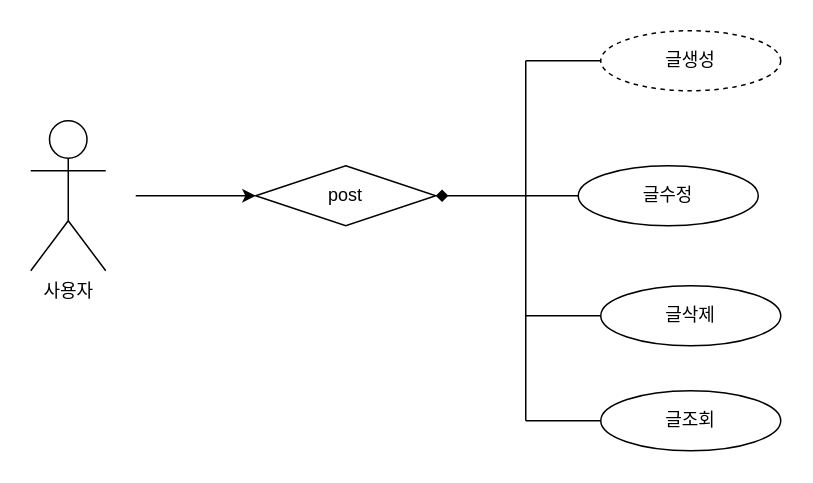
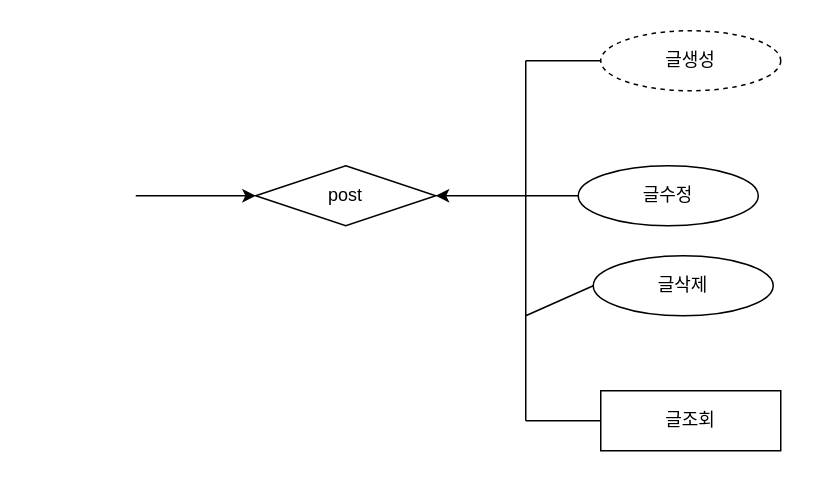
node "사용자": removed
edge "글수정" -> "post": arrowhead diamond -> classic
node "글삭제": moved (691, 316) -> (683, 286)
node "글조회": shape ellipse -> rectangle
